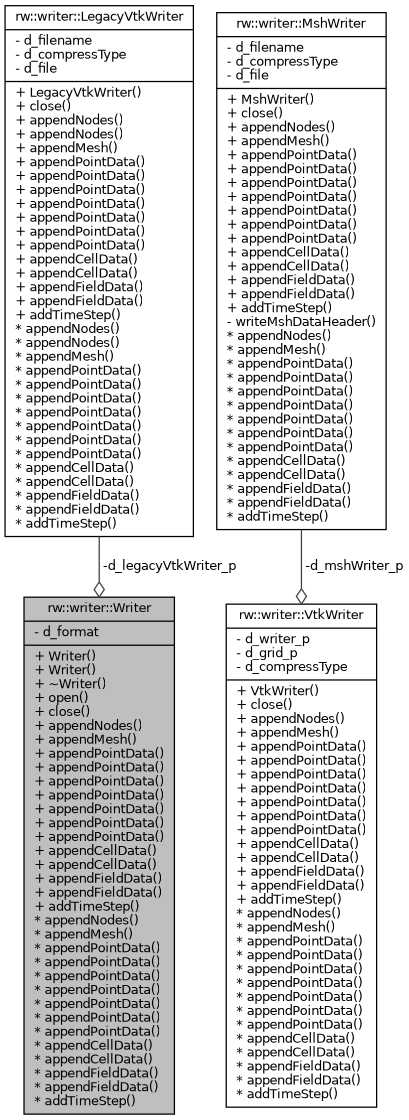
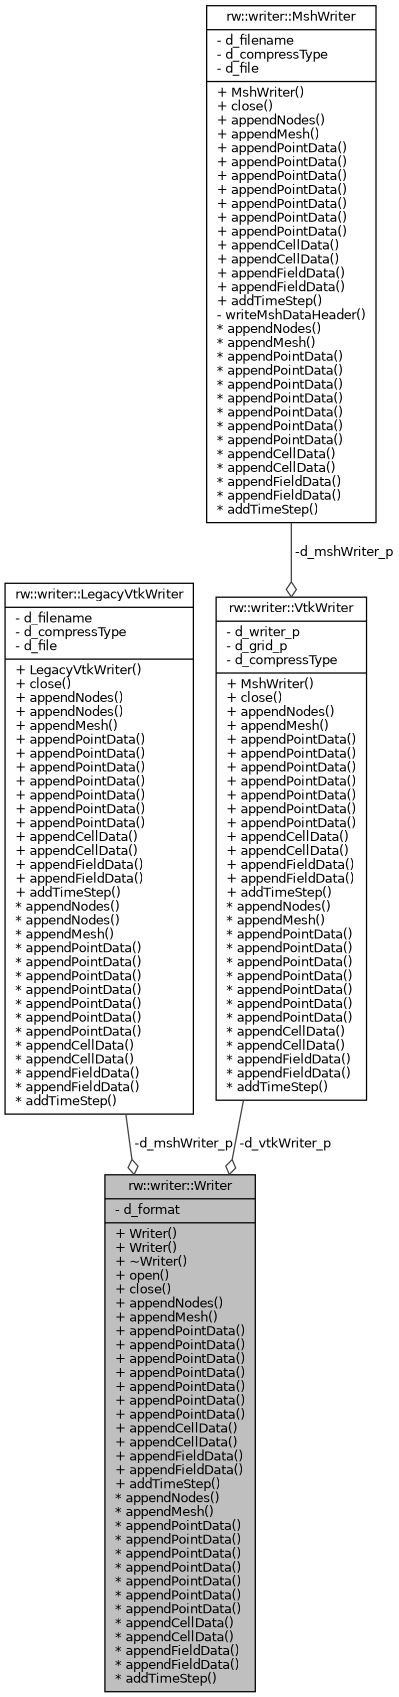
edge "rw::writer::LegacyVtkWriter" -> "rw::writer::Writer": label " -d_legacyVtkWriter_p" -> " -d_mshWriter_p"
node "rw::writer::VtkWriter": text "+ VtkWriter()" -> "+ MshWriter()"
edge "rw::writer::VtkWriter" -> "rw::writer::Writer": added, label "-d_vtkWriter_p"
